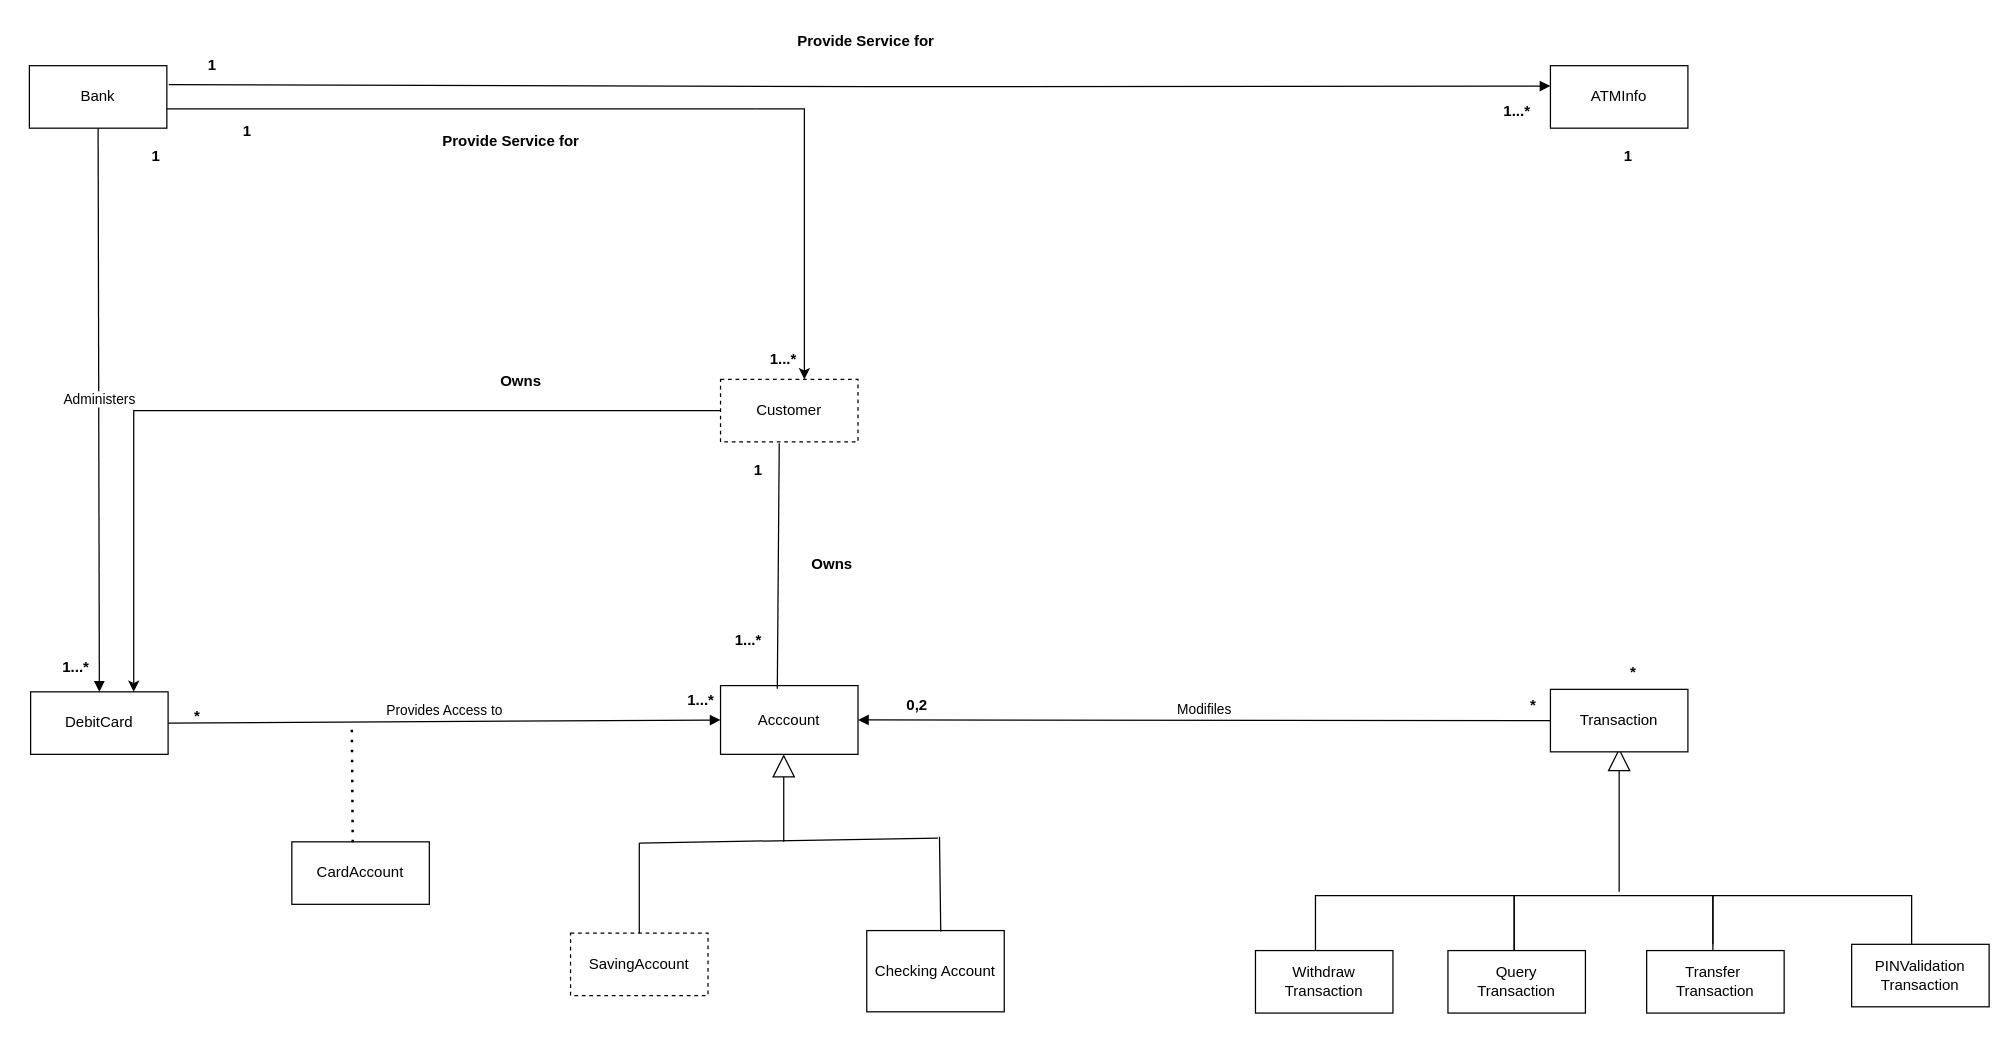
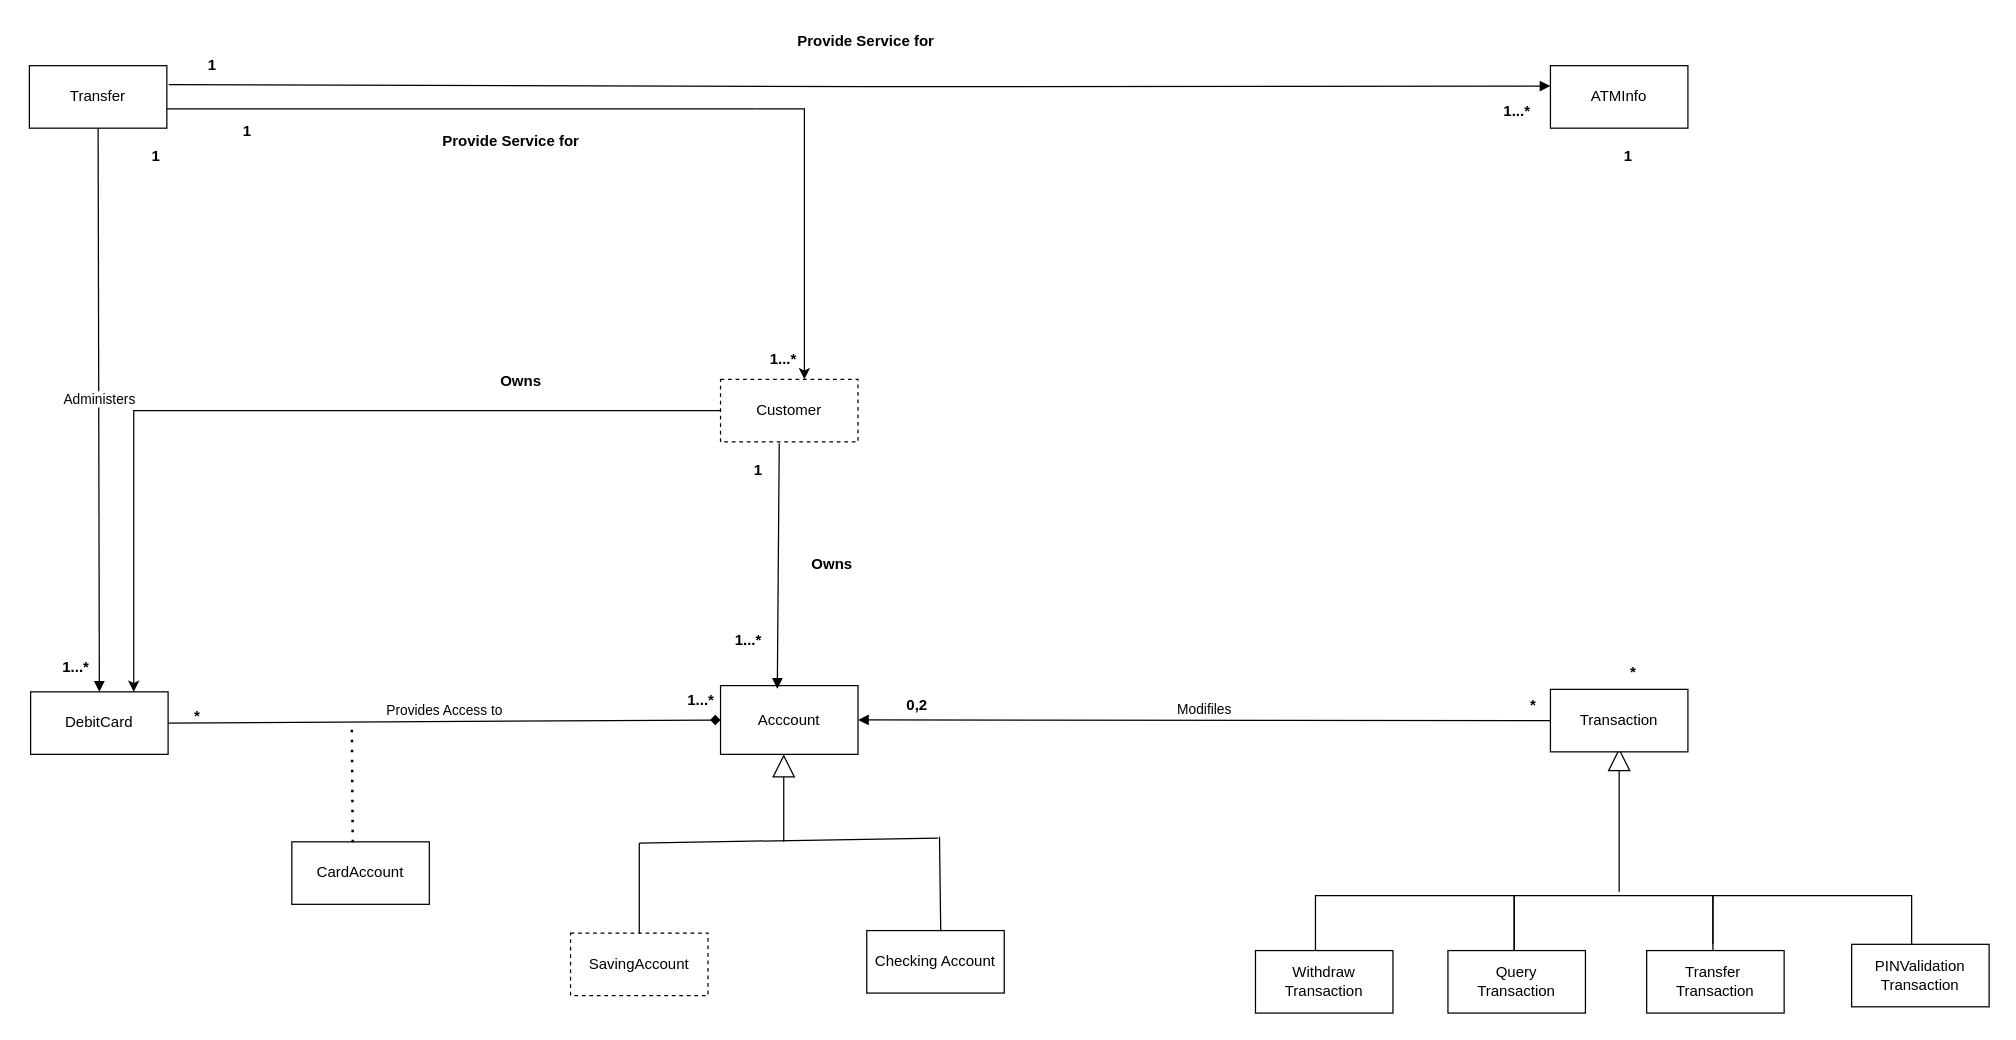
node "Bank": label "Bank" -> "Transfer"
edge "Customer" -- "Acccount": arrowhead none -> block
edge "DebitCard" -> "Acccount": arrowhead block -> diamond
node "Checking Account": size 138x81 -> 138x63
